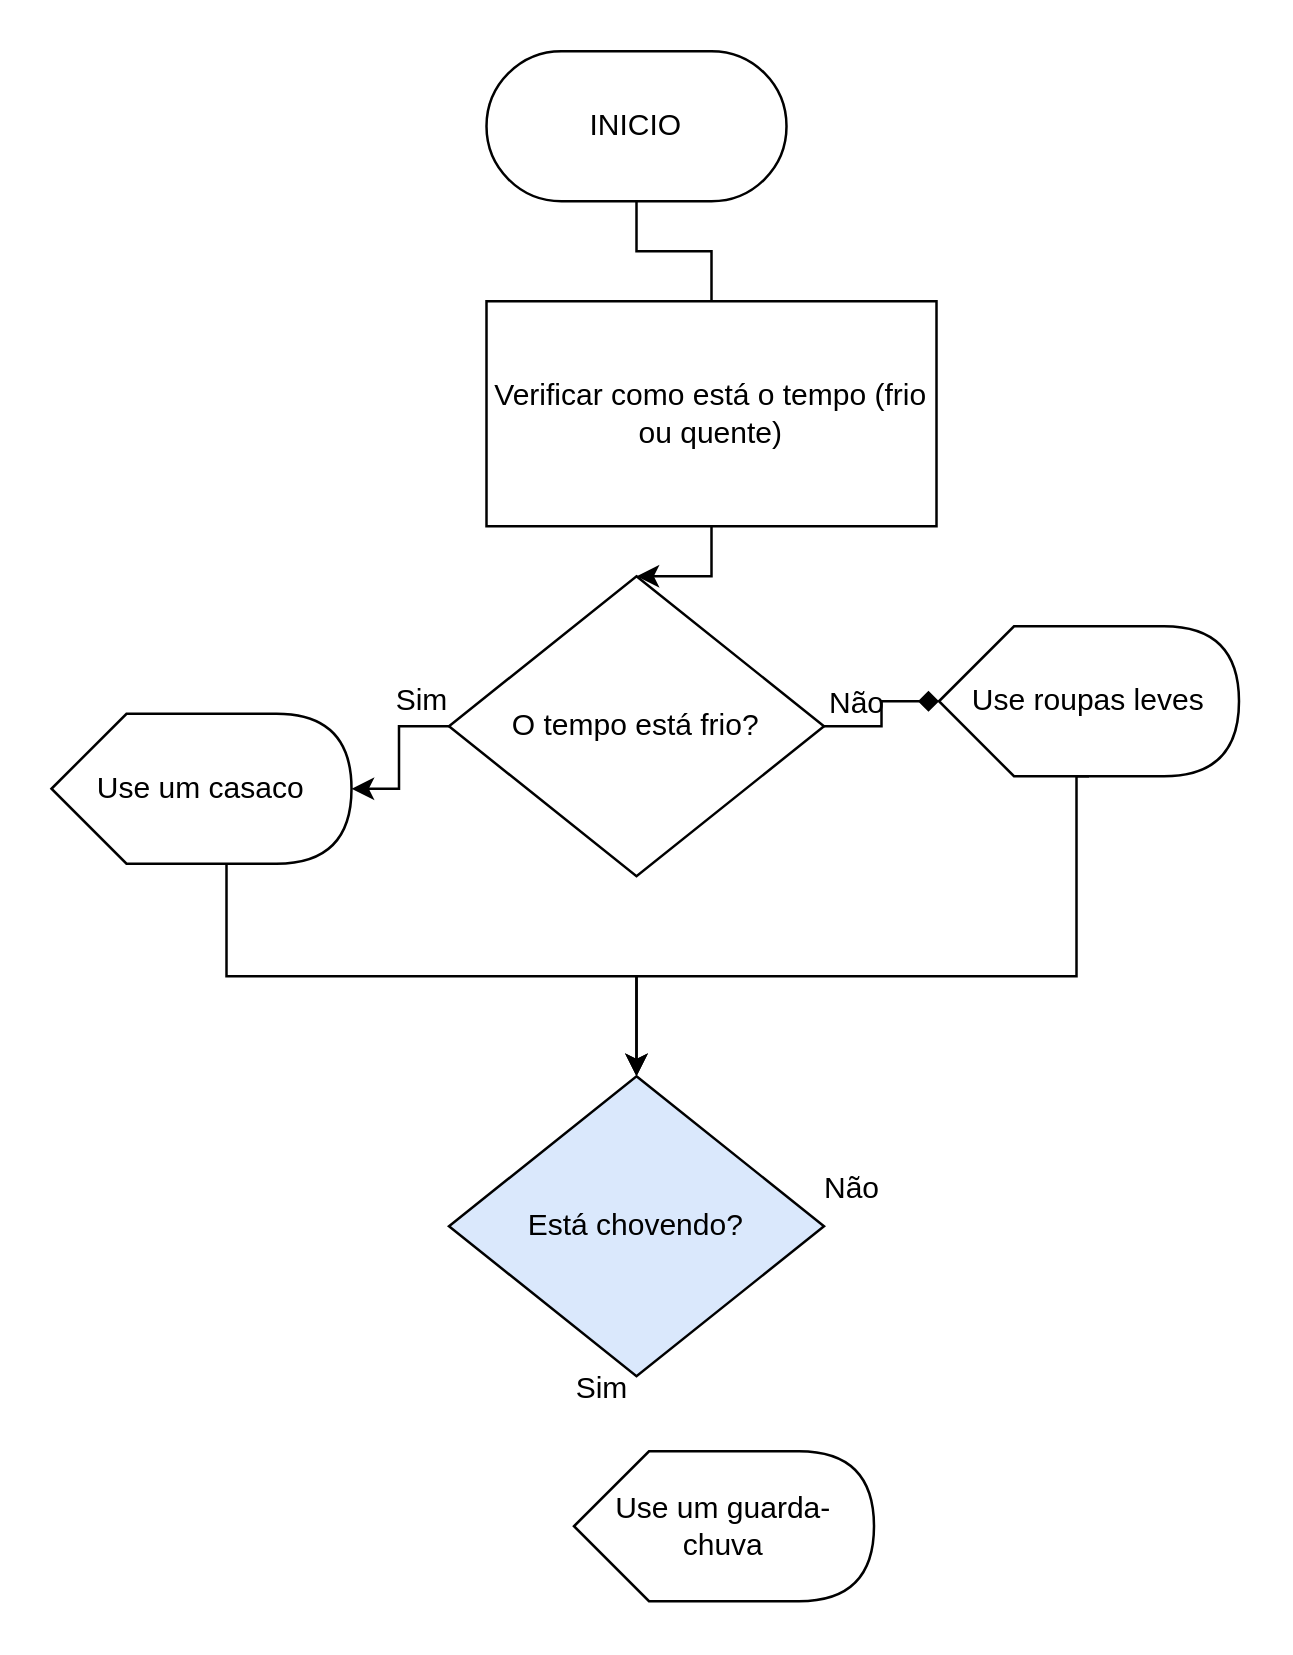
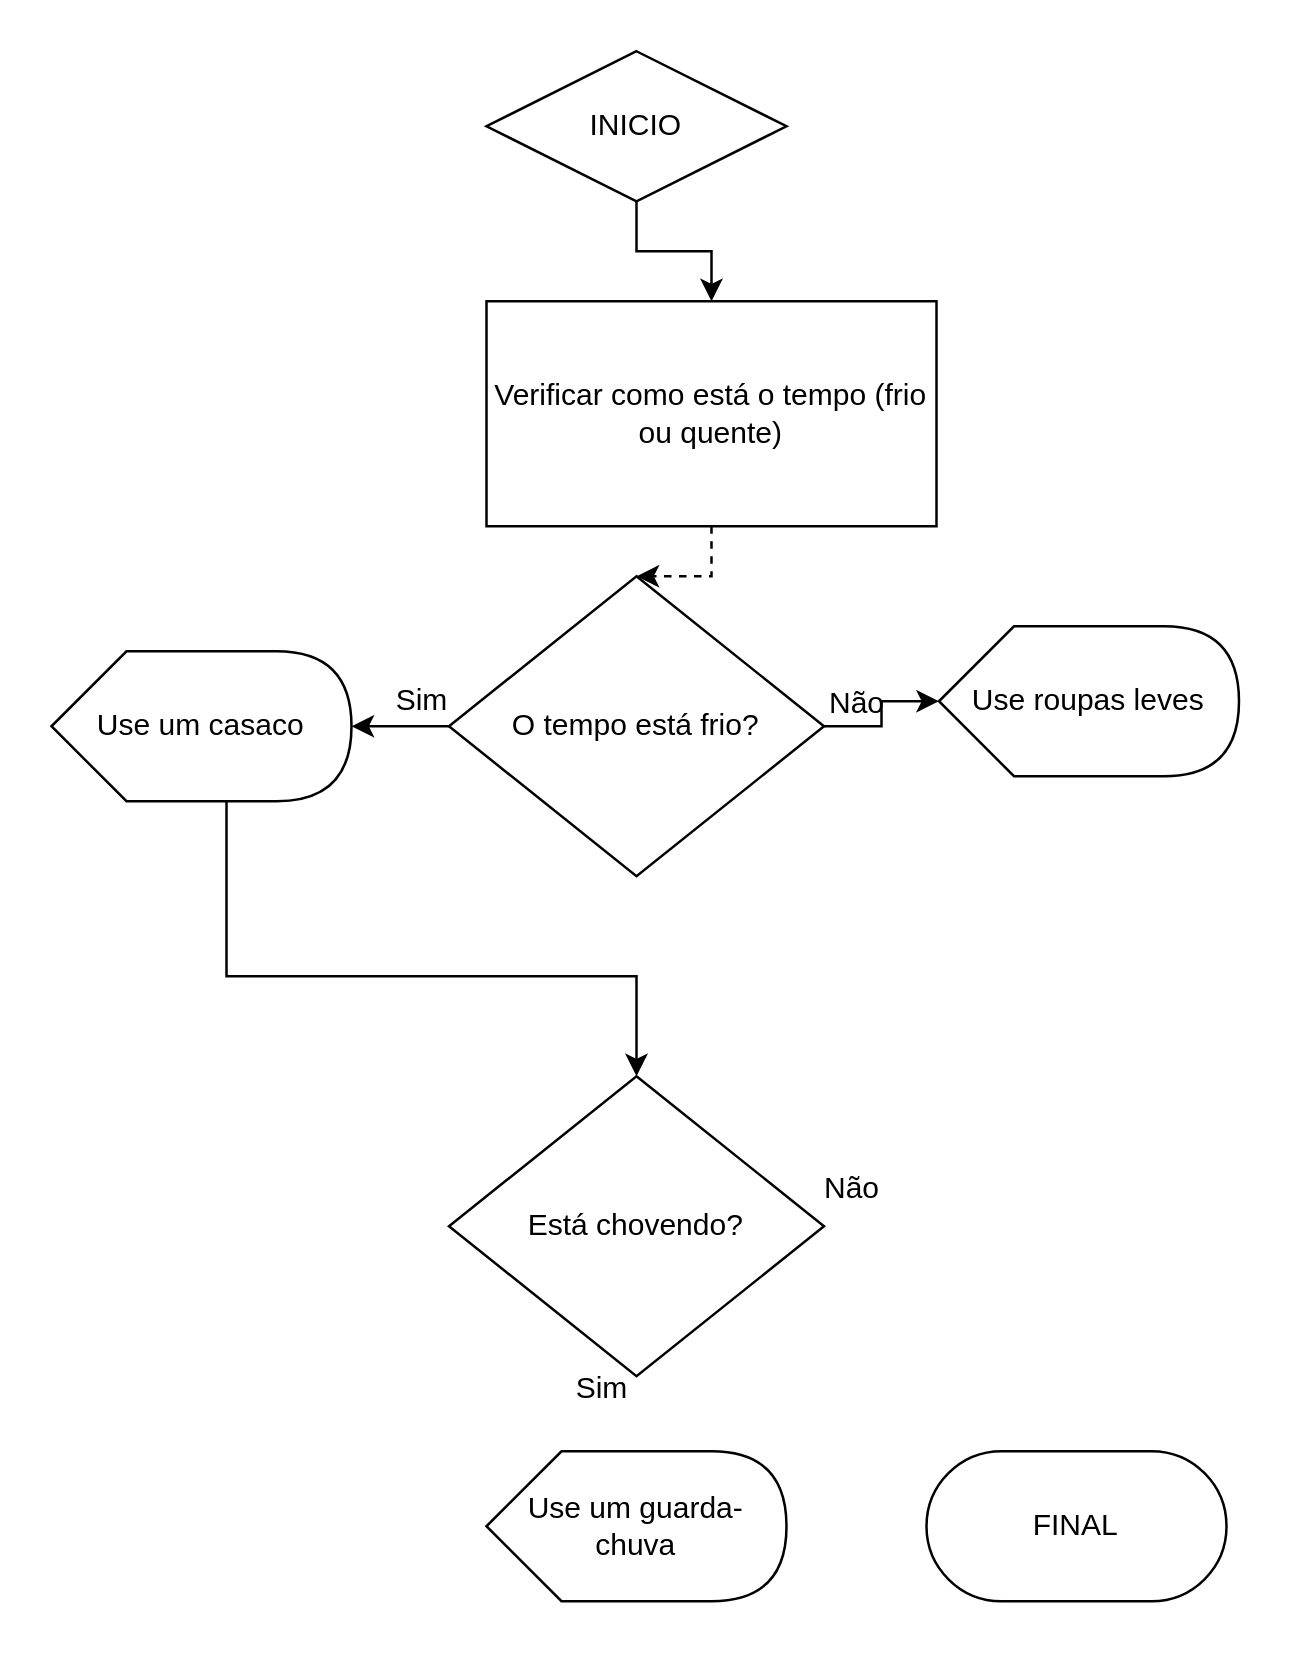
node "INICIO": shape rounded rectangle -> diamond
edge "INICIO" -- "Verificar como está o tempo (frio ou quente)": arrowhead none -> classic
edge "Verificar como está o tempo (frio ou quente)" -> "O tempo está frio?": style solid -> dashed
edge "O tempo está frio?" -> "Use roupas leves": arrowhead diamond -> classic
node "Use um casaco": moved (201, 789) -> (201, 726)
edge "Use roupas leves" -> "Está chovendo?": removed
node "Está chovendo?": fillcolor #dae8fc -> #ffffff
node "Use um guarda-chuva": moved (724, 1526) -> (636, 1526)
node "FINAL": added
